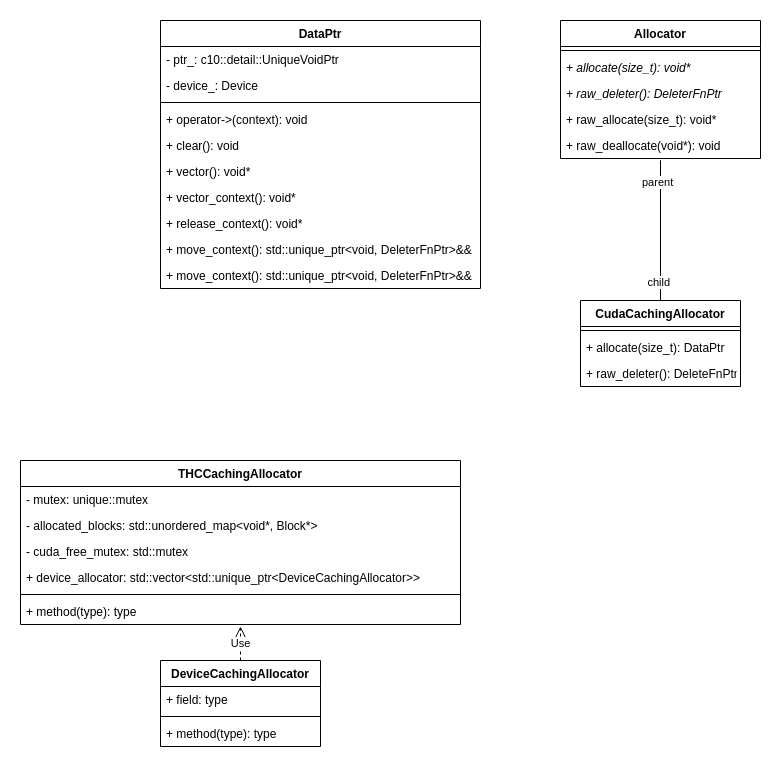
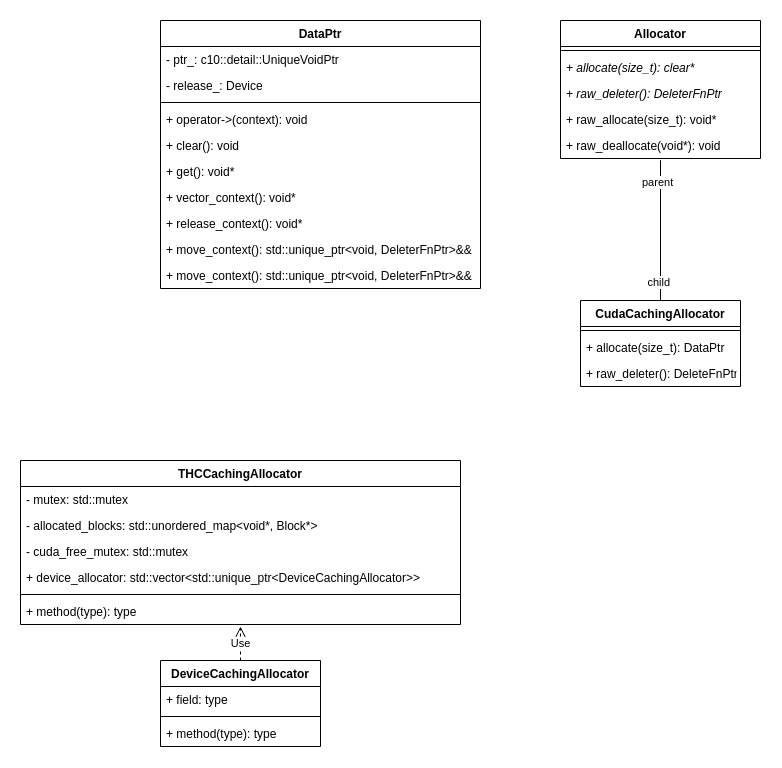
node "+ allocate(size_t): void*": label "+ allocate(size_t): void*" -> "+ allocate(size_t): clear*"
node "- device_: Device": label "- device_: Device" -> "- release_: Device"
node "+ vector(): void*": label "+ vector(): void*" -> "+ get(): void*"
node "- mutex: unique::mutex": label "- mutex: unique::mutex" -> "- mutex: std::mutex"
